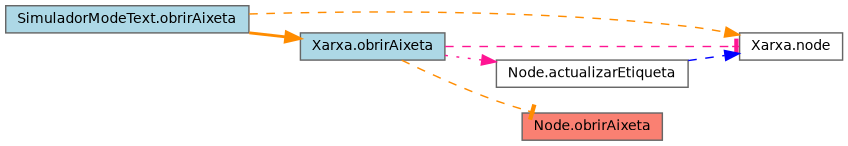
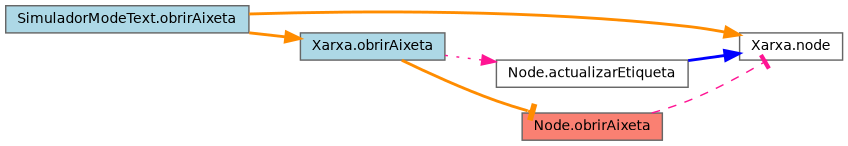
edge "SimuladorModeText.obrirAixeta" -> "Xarxa.node": style dashed -> bold
edge "Xarxa.obrirAixeta" -> "Xarxa.node": now "Node.obrirAixeta" -> "Xarxa.node"
edge "Node.actualizarEtiqueta" -> "Xarxa.node": style dashed -> bold
edge "Xarxa.obrirAixeta" -> "Node.obrirAixeta": style dashed -> bold
